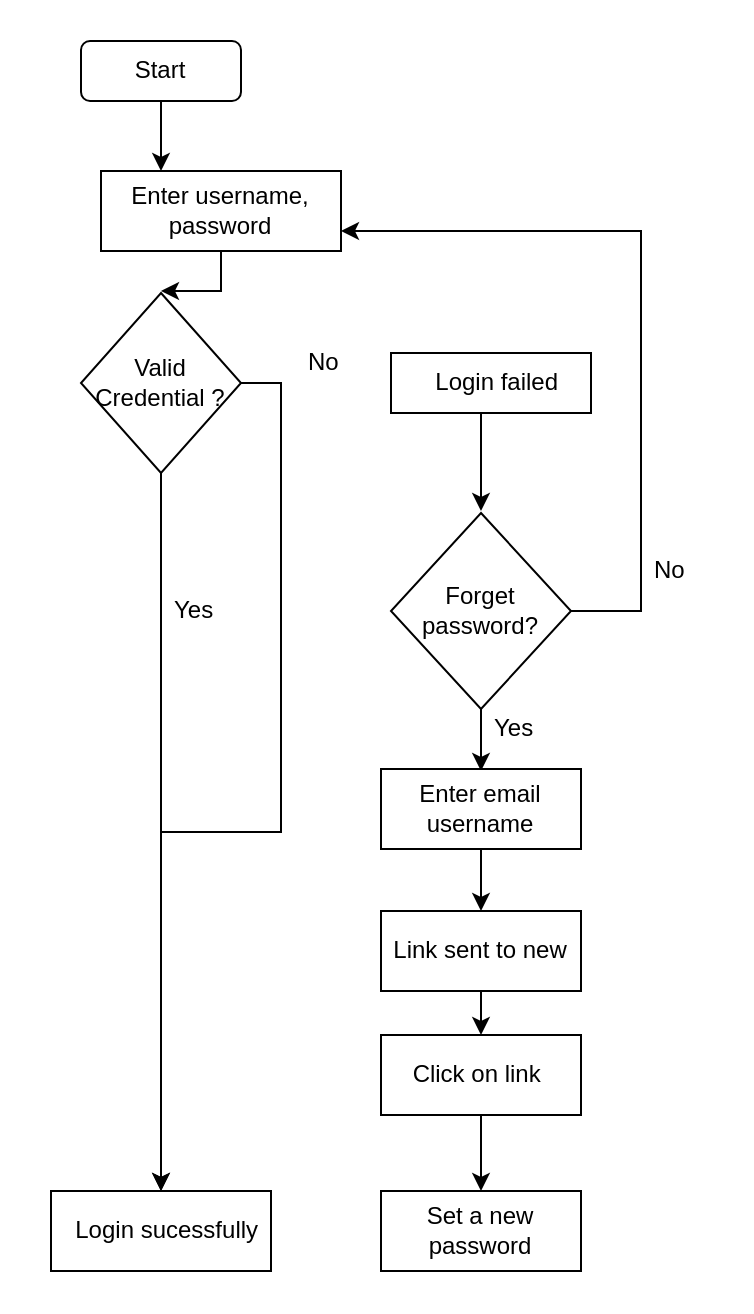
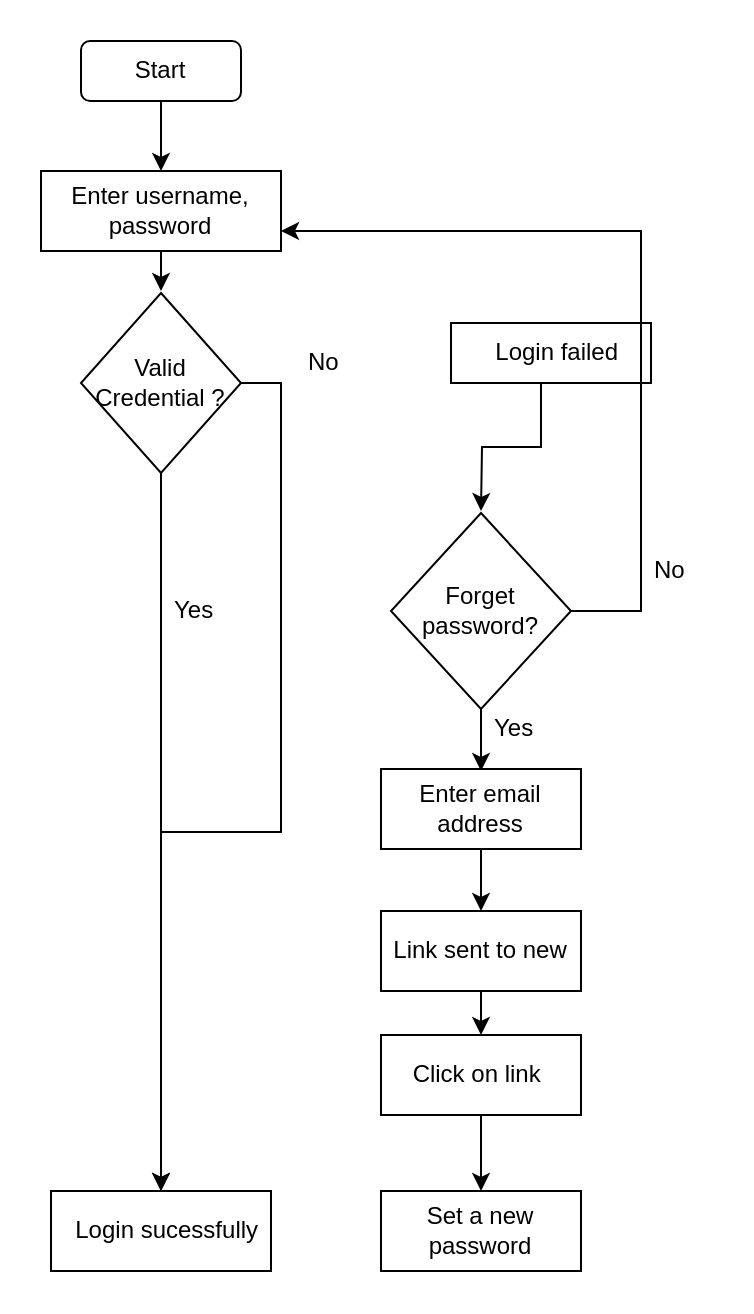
node "Enter username, password": moved (221, 211) -> (161, 211)
node "Login failed": moved (491, 383) -> (551, 353)
node "Enter email username": label "Enter email username" -> "Enter email address"
